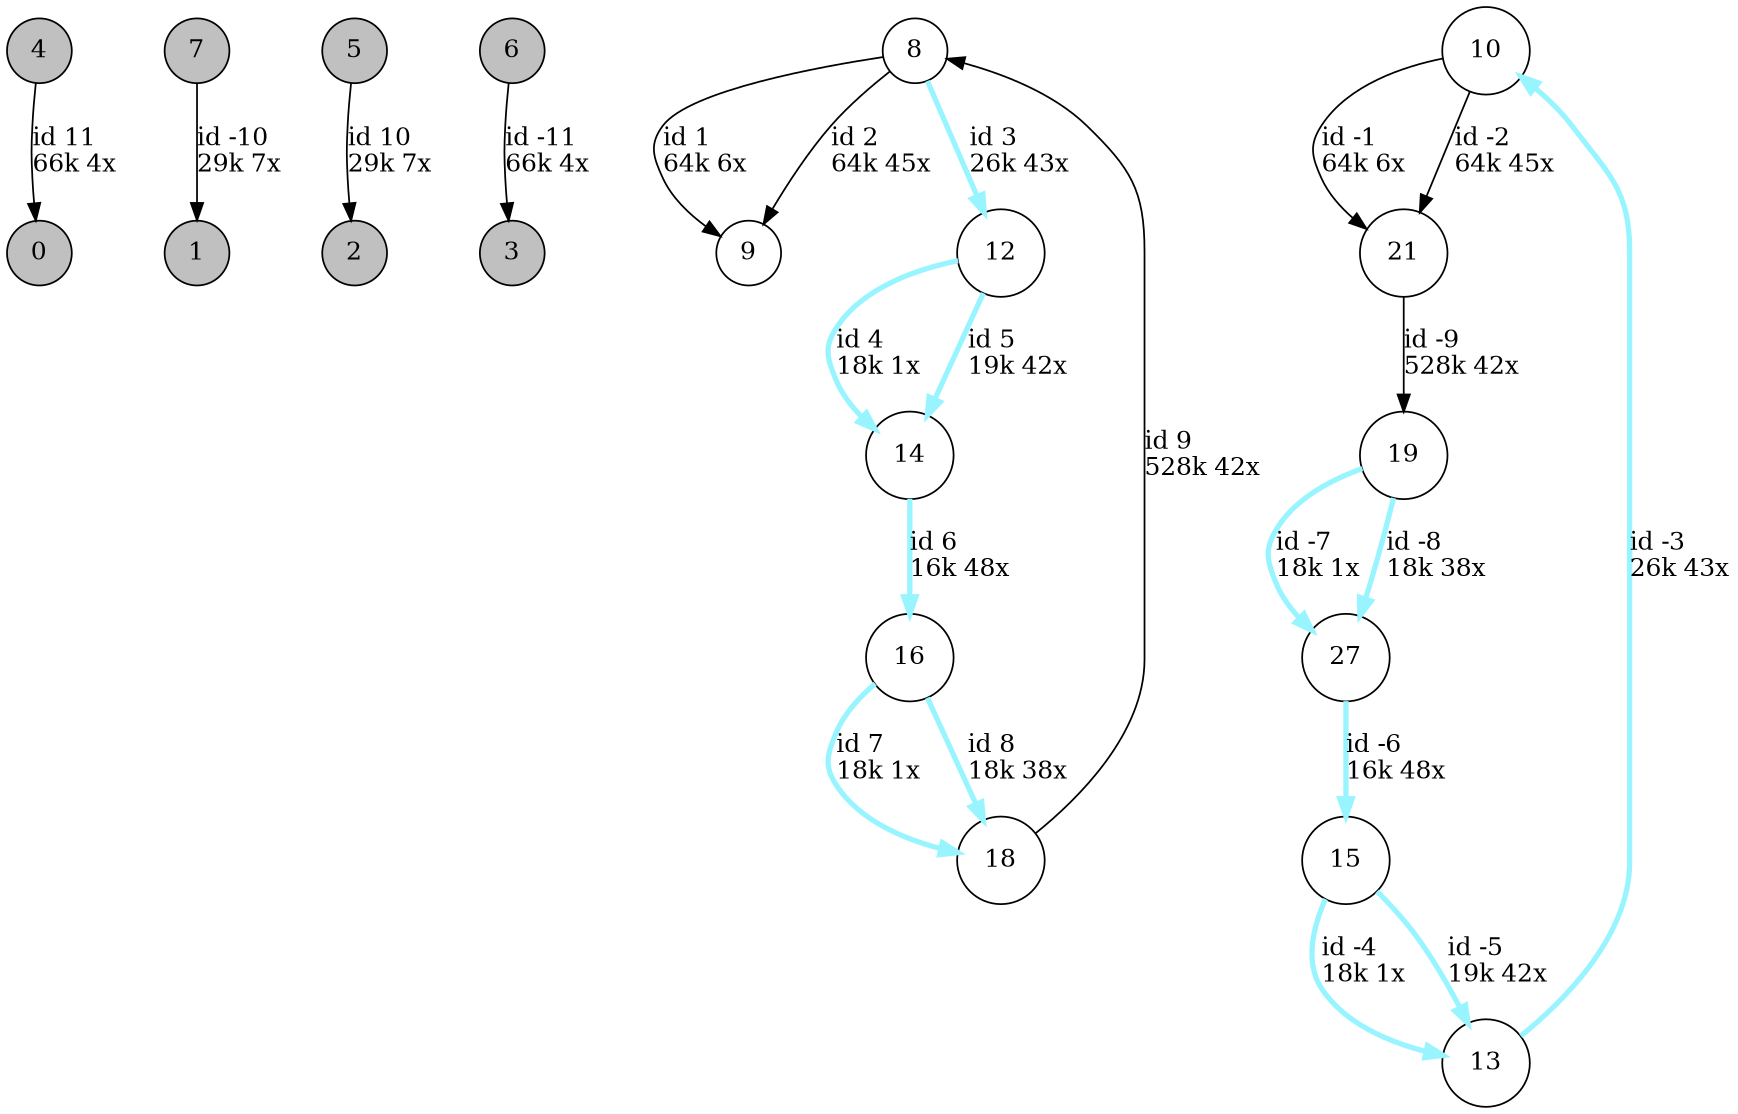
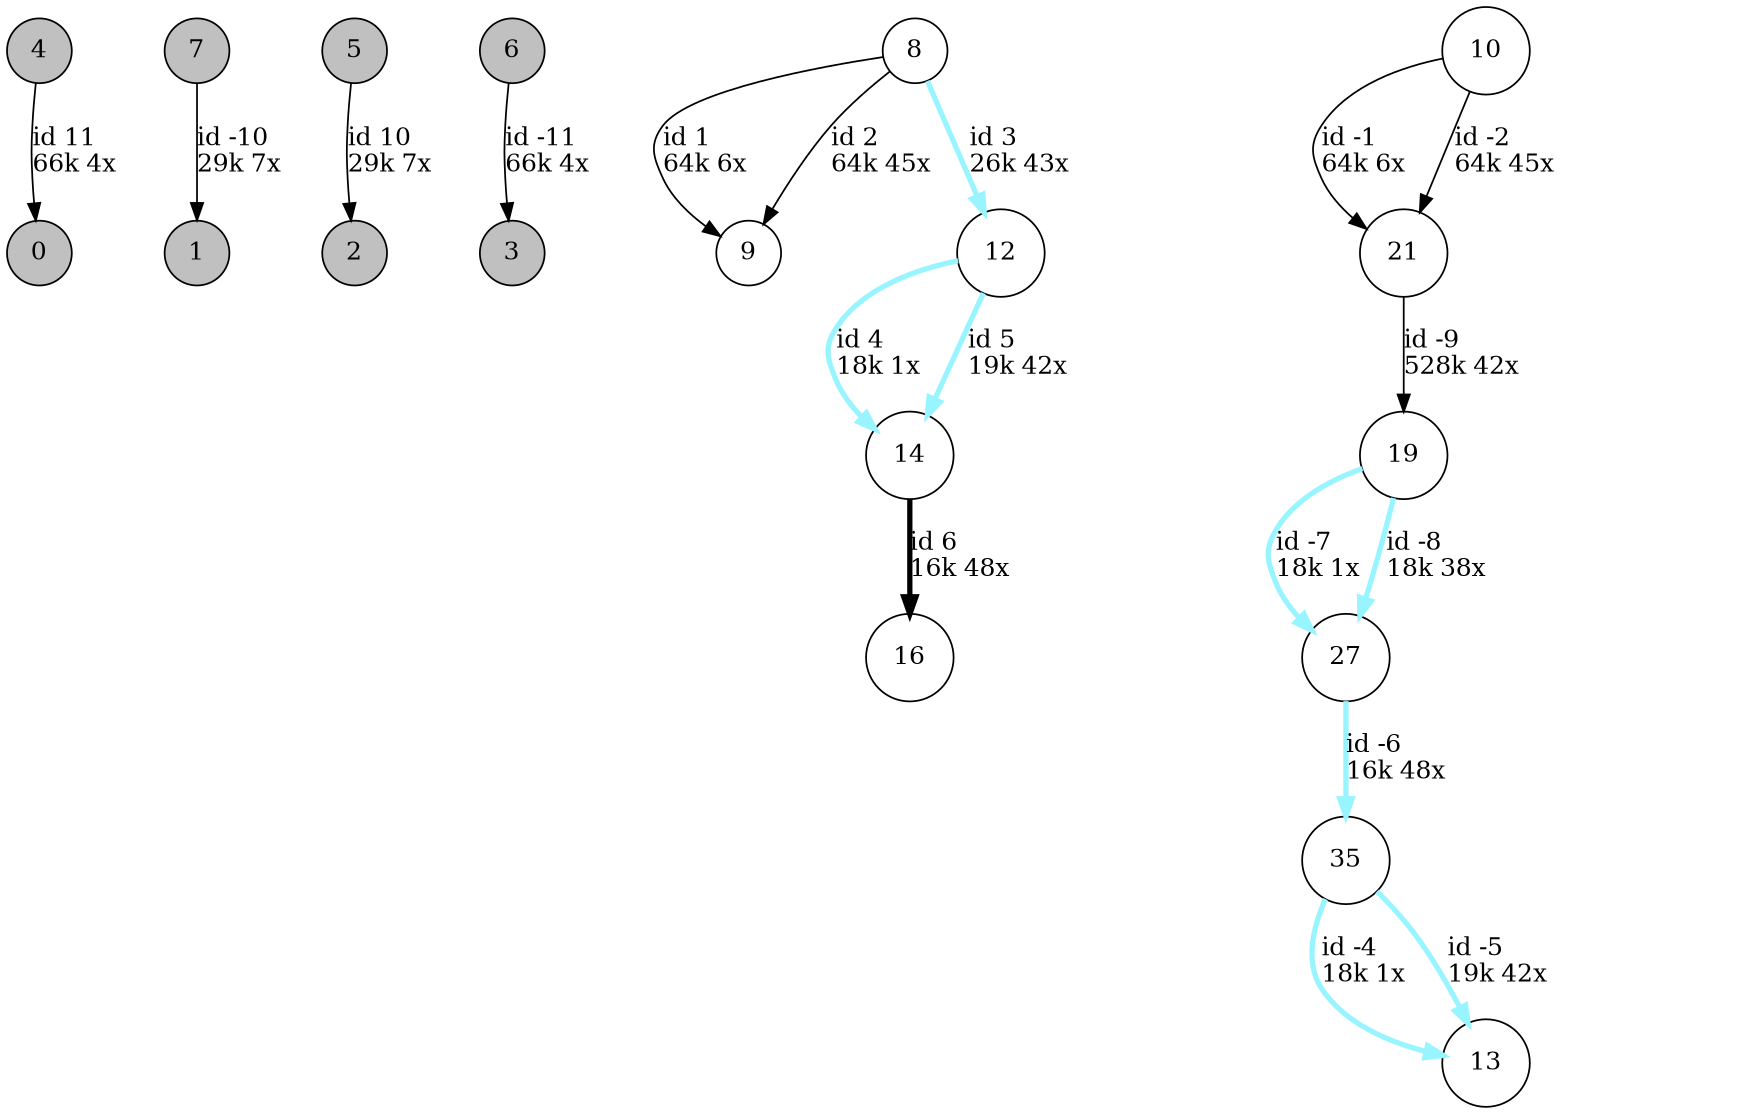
edge "14" -> "16": color cadetblue1 -> black
edge "13" -> "10": removed, label "id -3 26k 43x"
node "18": removed
node "15": label "15" -> "35"
